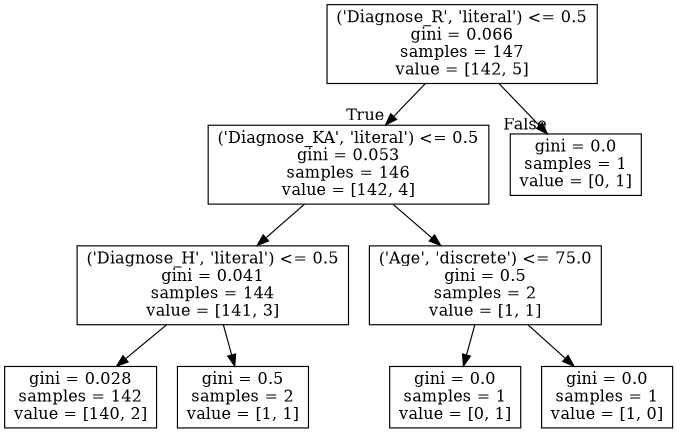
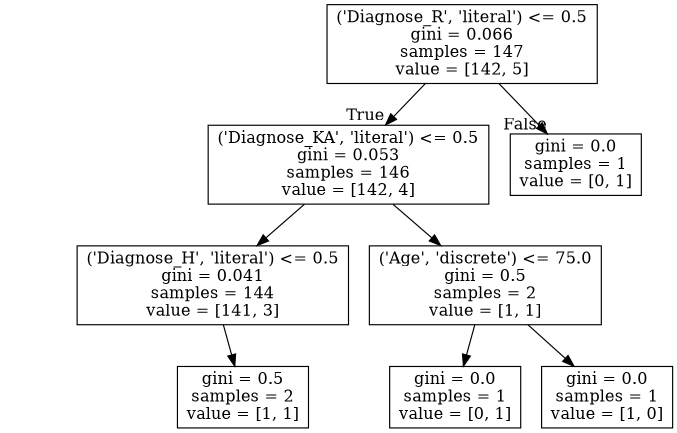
node "gini = 0.028 samples = 142 value = [140, 2]": removed
